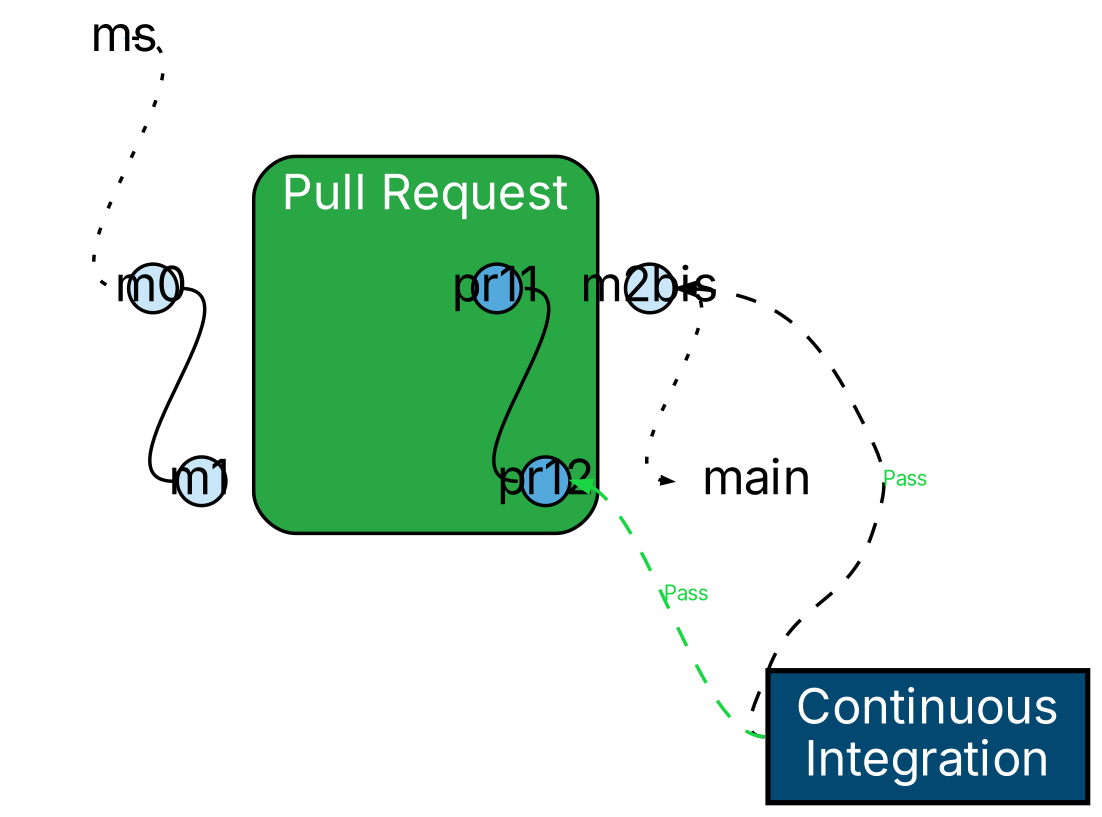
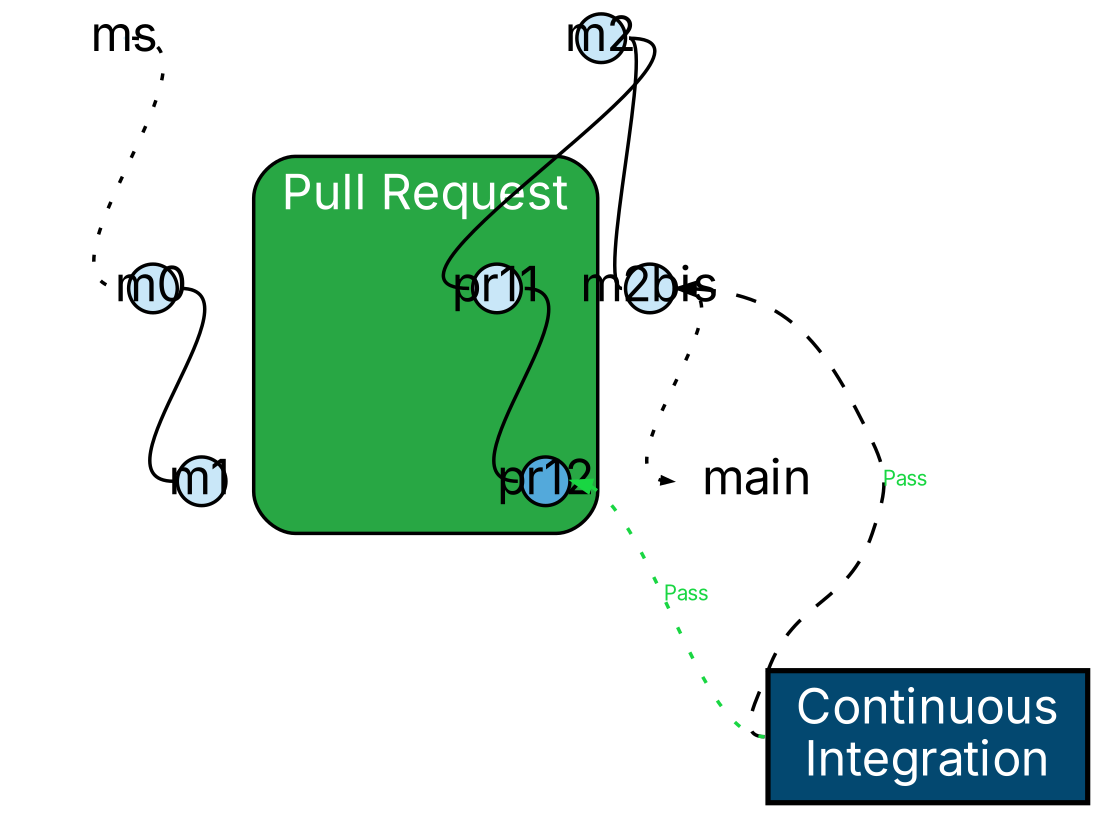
node "m2": added
node "pr11": fillcolor #53a9db -> #c9e7f8
edge "pr12" -- "Continuous Integration": style dashed -> dotted
